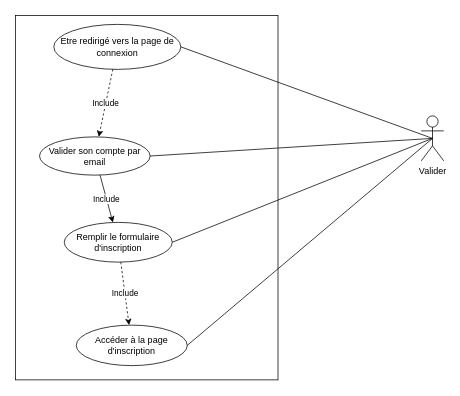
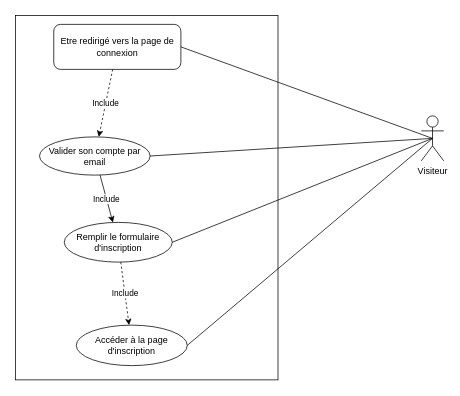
node "Etre redirigé vers la page de connexion": shape ellipse -> rounded rectangle
node "Valider": label "Valider" -> "Visiteur"
